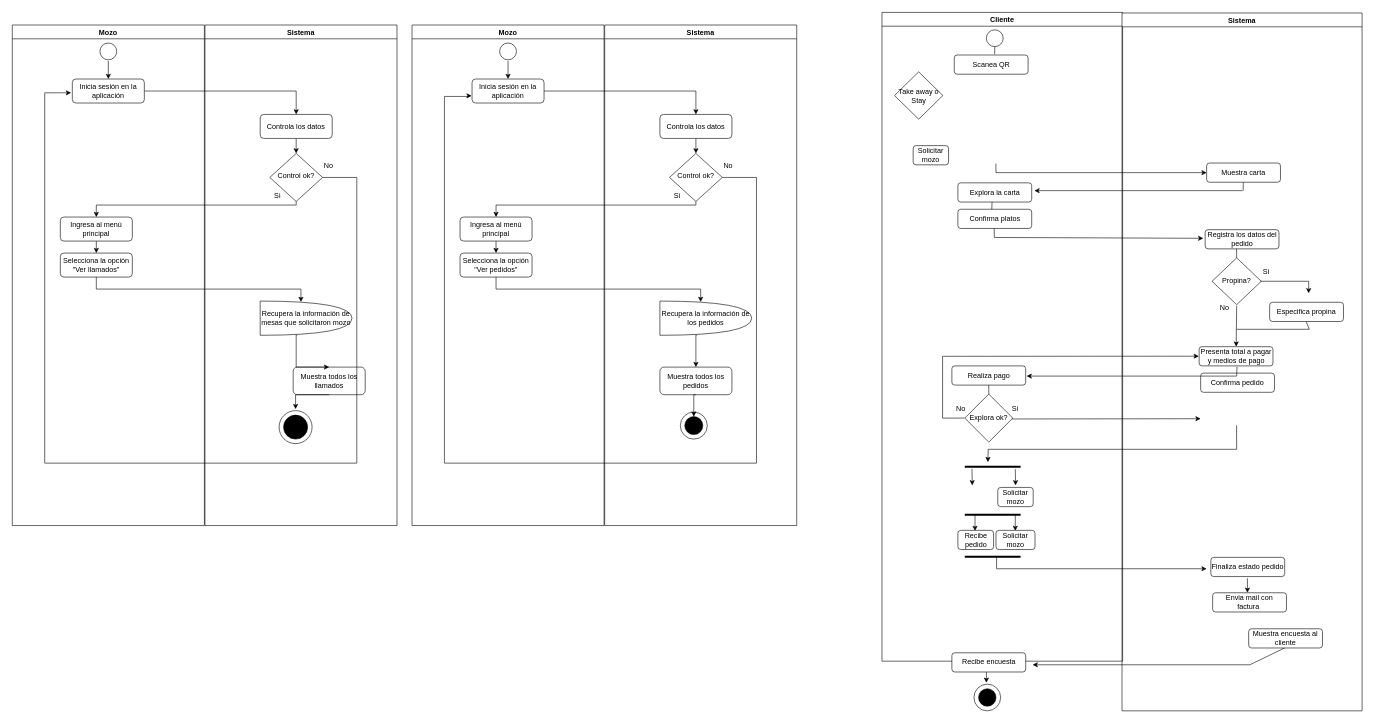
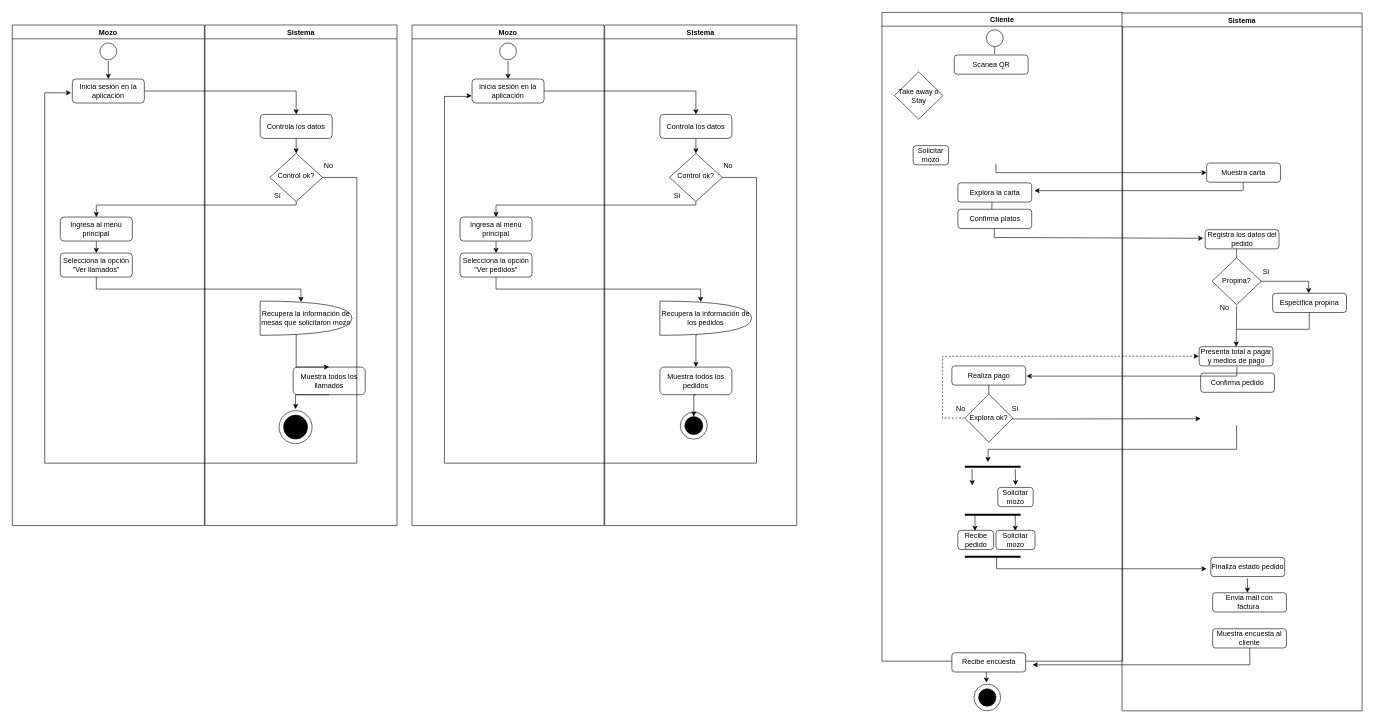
node "Especifica propina": moved (1306, 312) -> (1309, 303)
edge "Explora ok?" -> "Presenta total a pagar y medios de pago": style solid -> dashed
node "Muestra encuesta al cliente": moved (1285, 638) -> (1249, 638)
